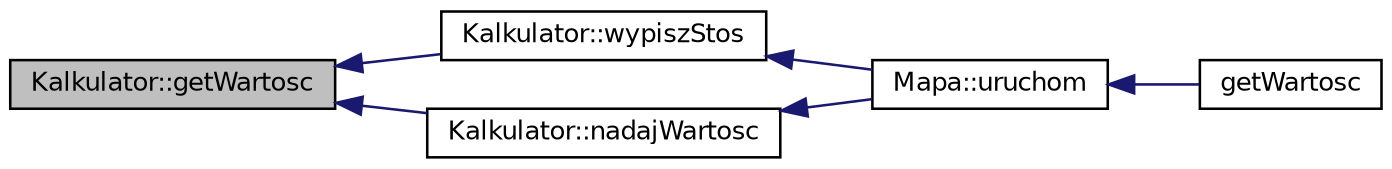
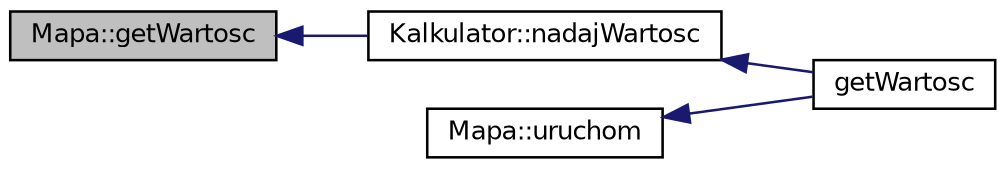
node "Kalkulator::wypiszStos": removed
node "Kalkulator::getWartosc": label "Kalkulator::getWartosc" -> "Mapa::getWartosc"
edge "Mapa::uruchom" -> "Kalkulator::nadajWartosc": now "getWartosc" -> "Kalkulator::nadajWartosc"
